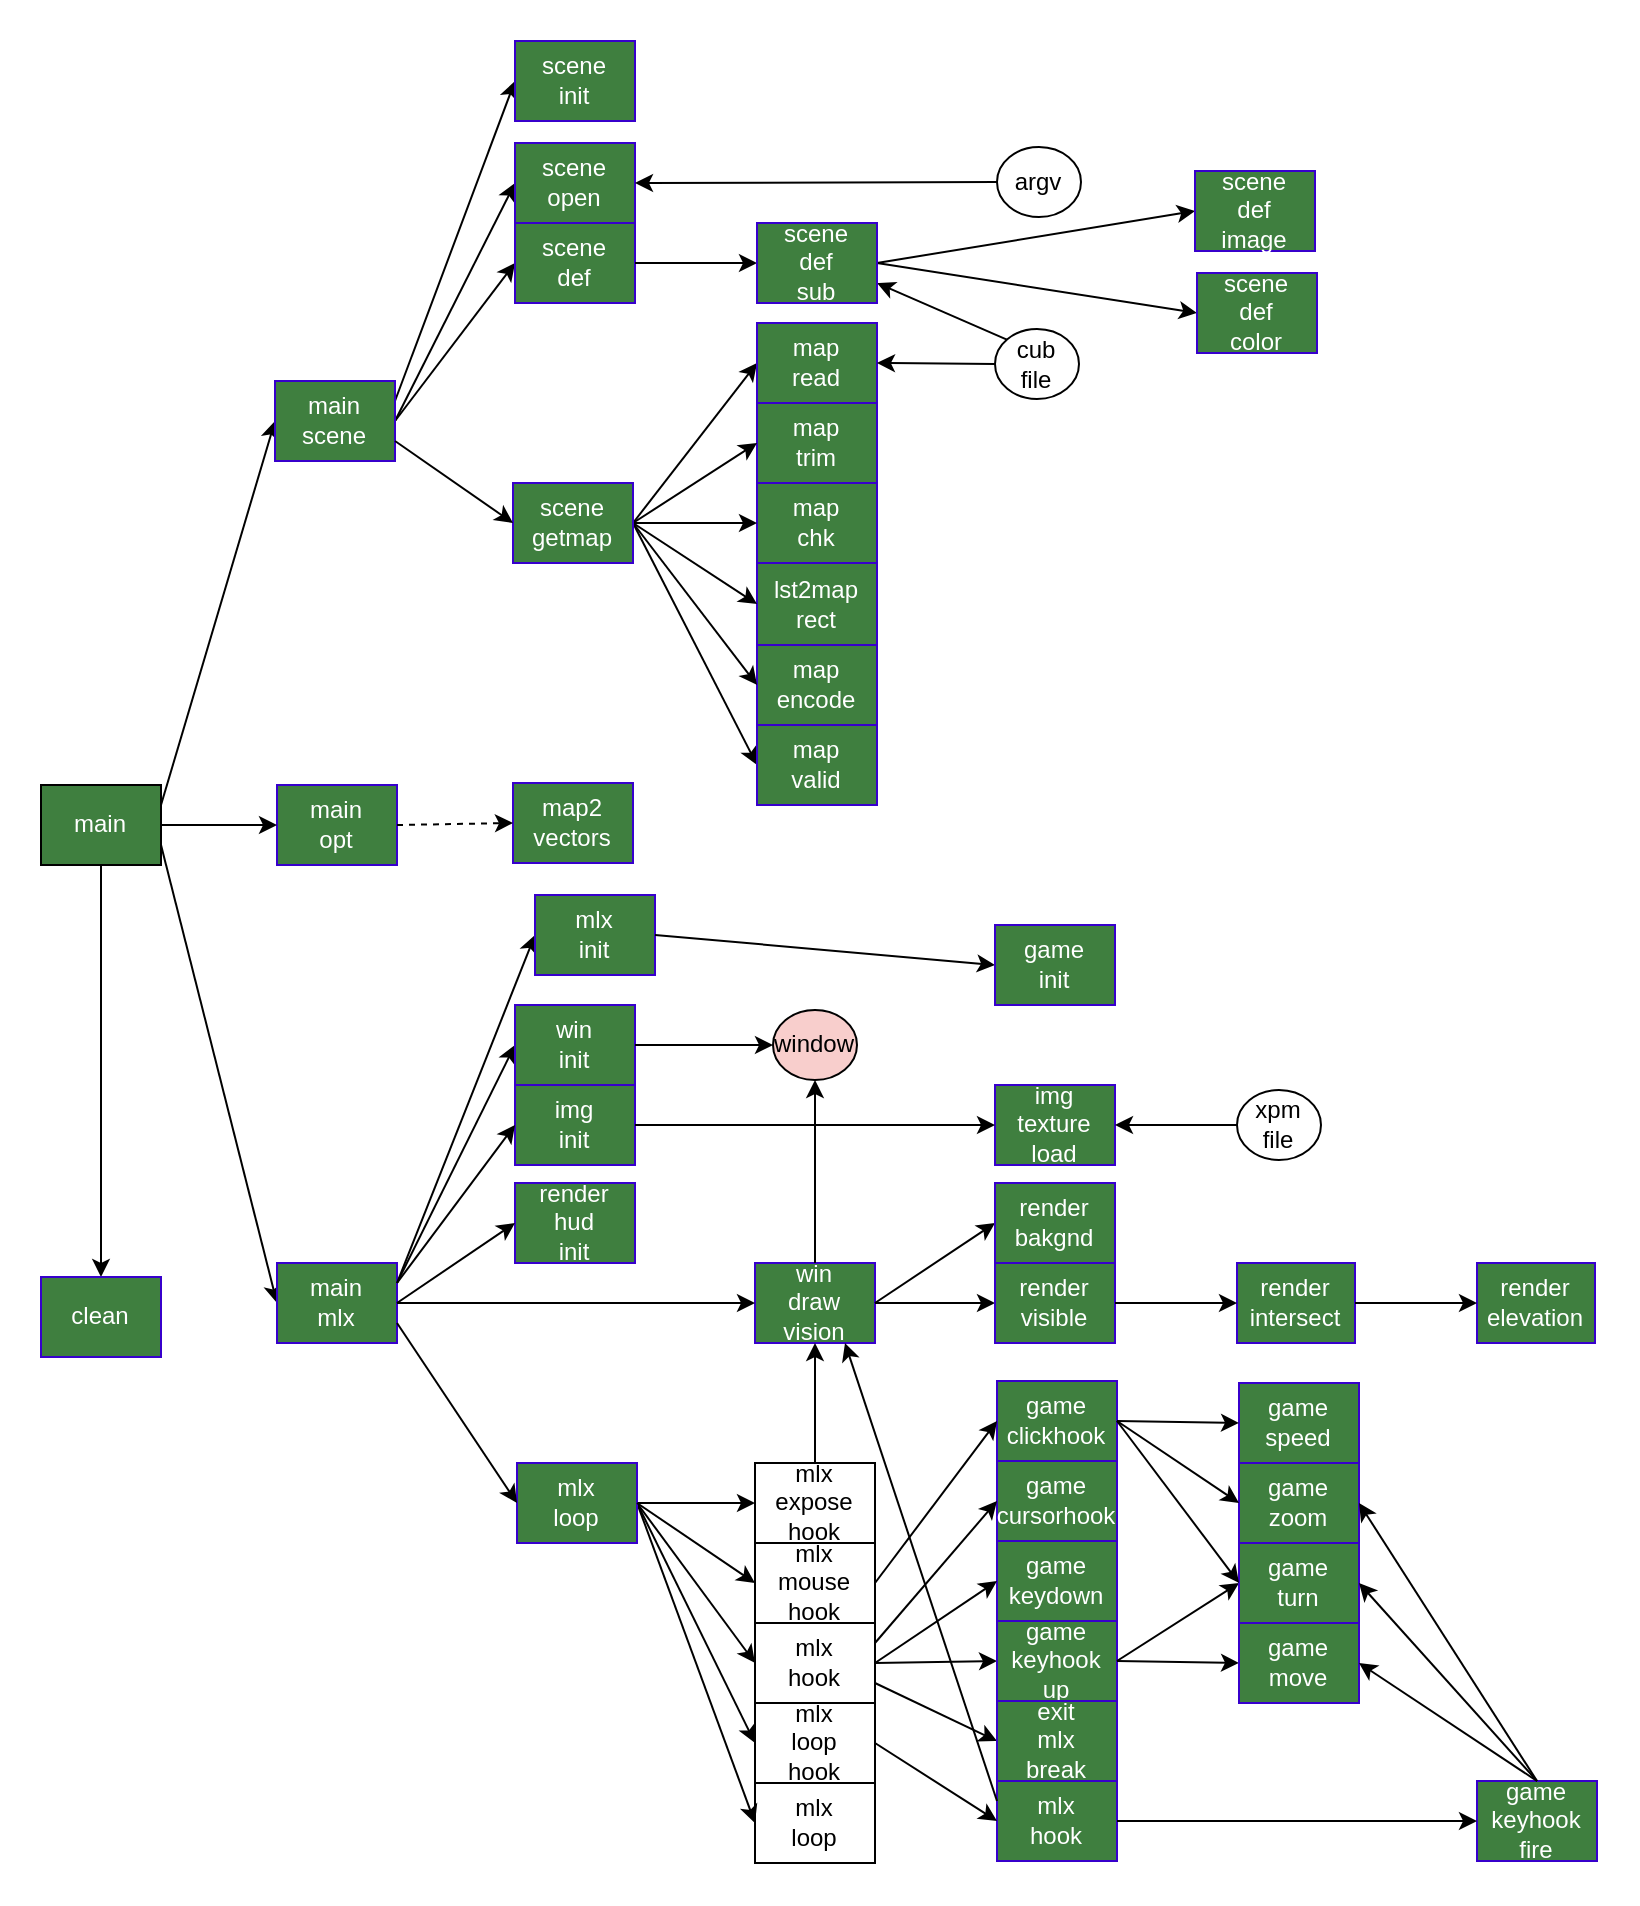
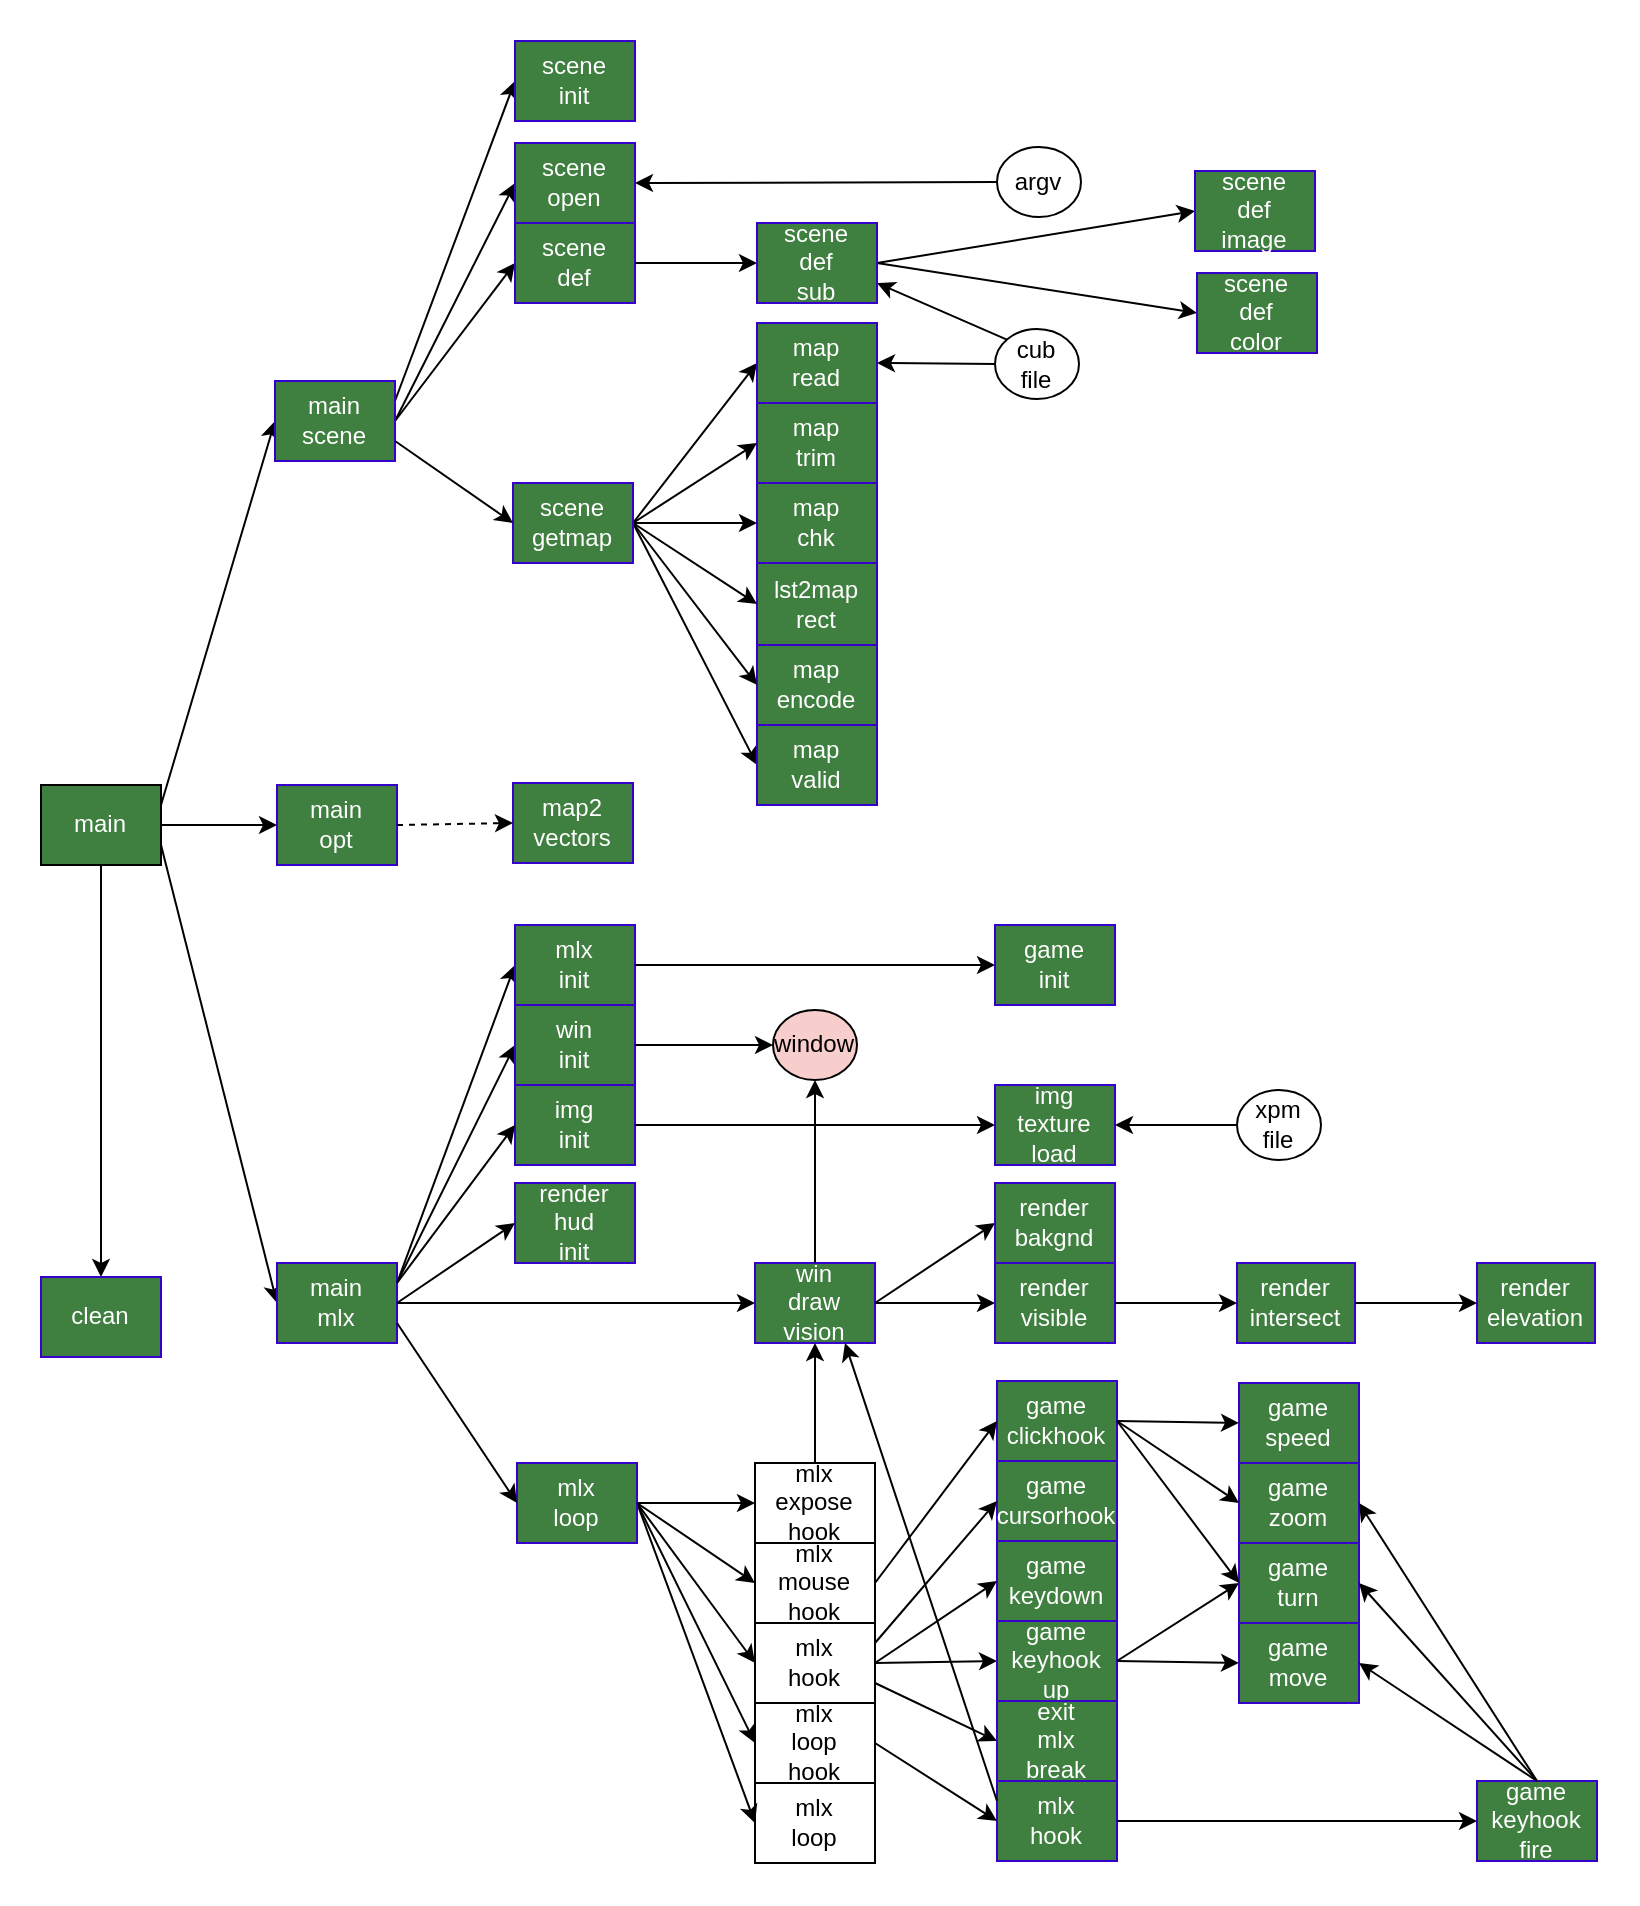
node "mlx init": moved (595, 935) -> (575, 965)
